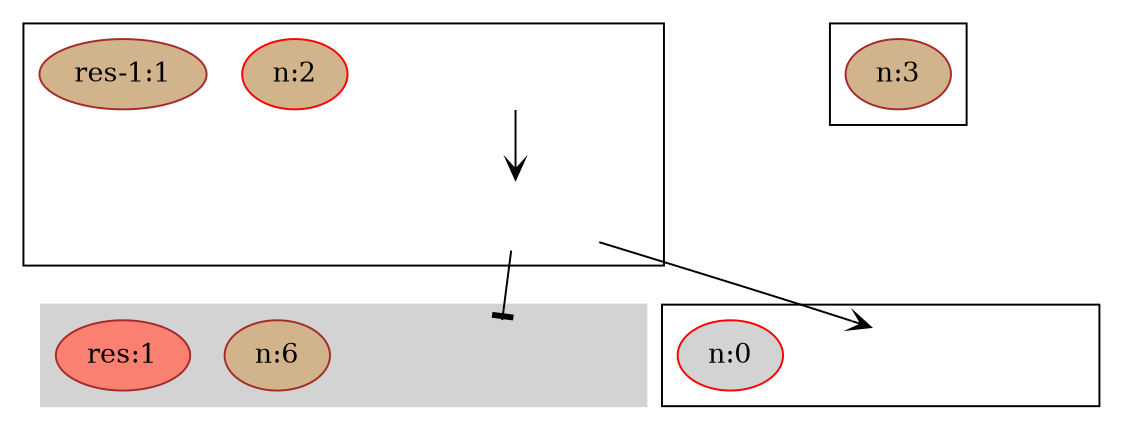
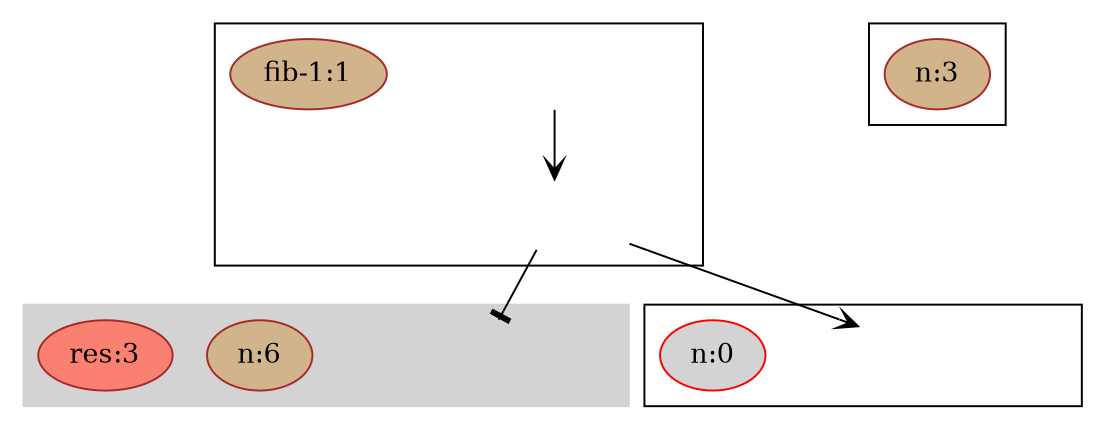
node "res-1:1": label "res-1:1" -> "fib-1:1"
node "n:2": removed
node "res:1": label "res:1" -> "res:3"
